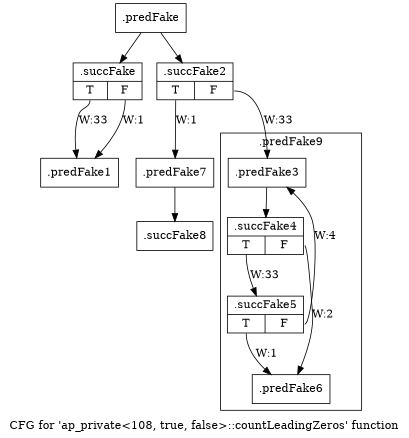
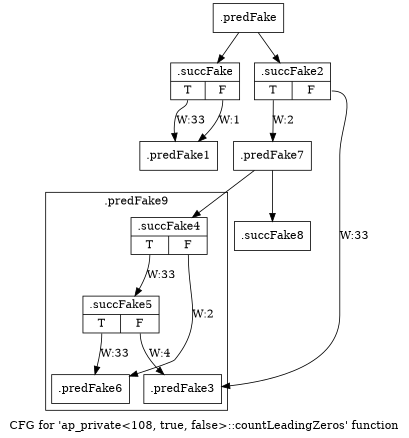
edge ".succFake2" -> ".predFake7": label "W:1" -> "W:2"
edge ".predFake3" -> ".succFake4": now ".predFake7" -> ".succFake4"
edge ".succFake5" -> ".predFake6": label "W:1" -> "W:33"
